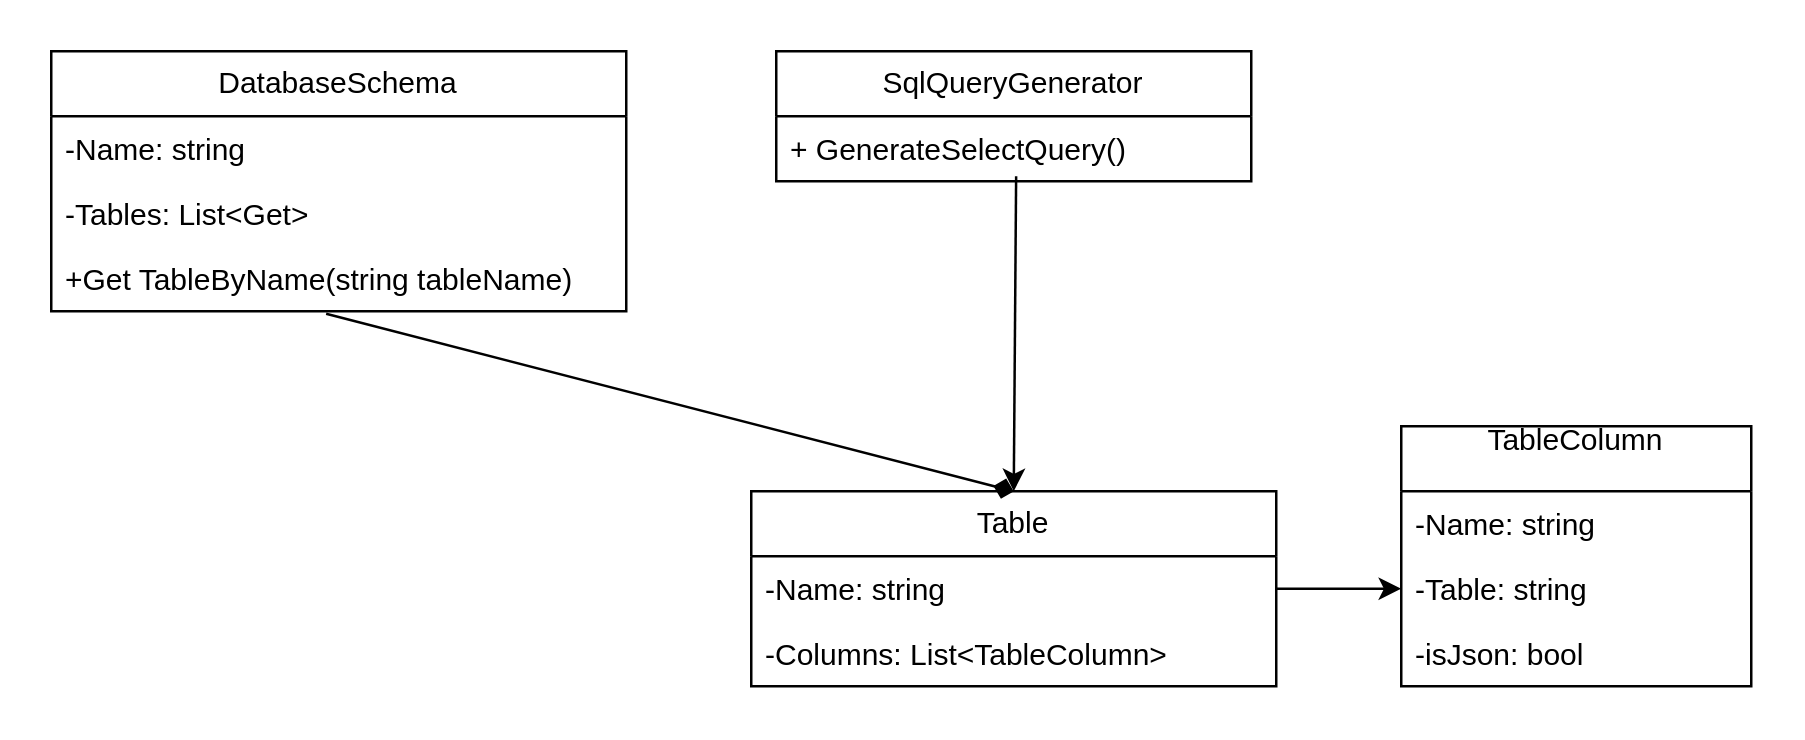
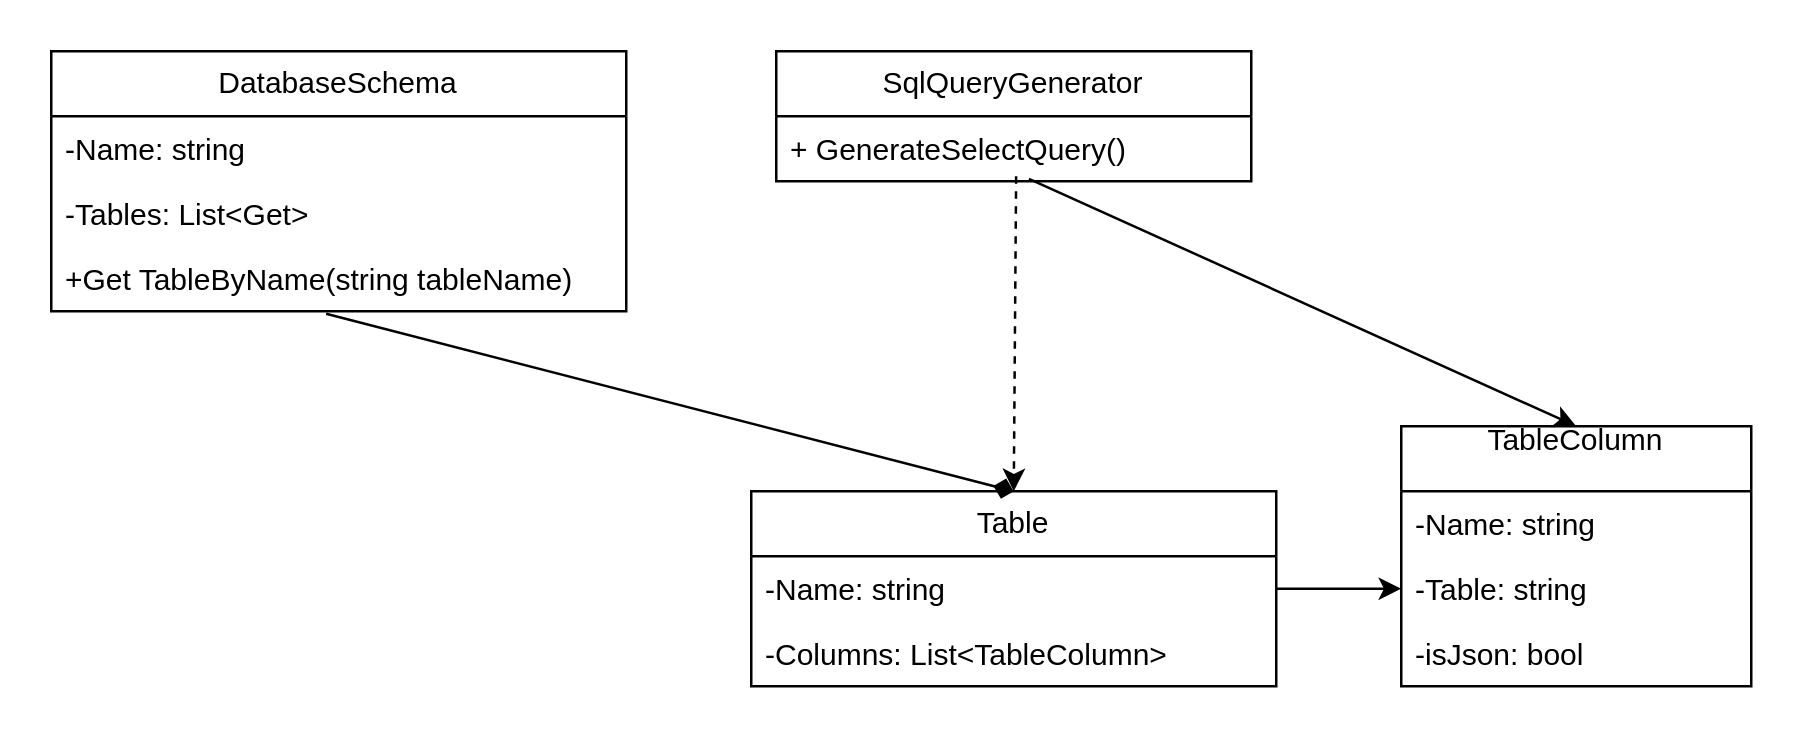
edge "+ GenerateSelectQuery()" -> "TableColumn": added
edge "+ GenerateSelectQuery()" -> "Table": style solid -> dashed
